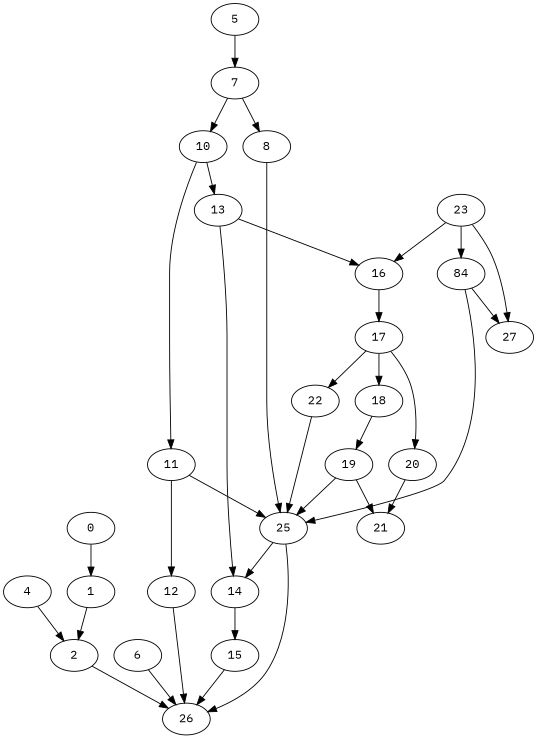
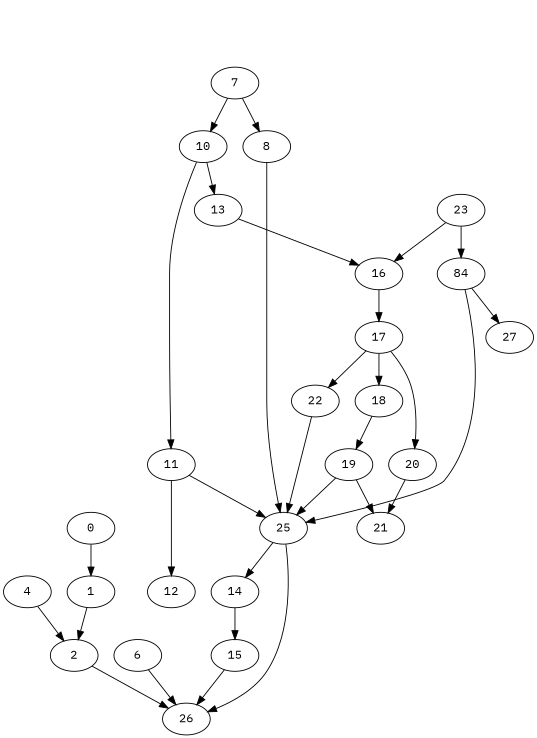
node "5": removed
edge "23" -> "27": removed
edge "13" -> "14": removed
edge "12" -> "26": removed
